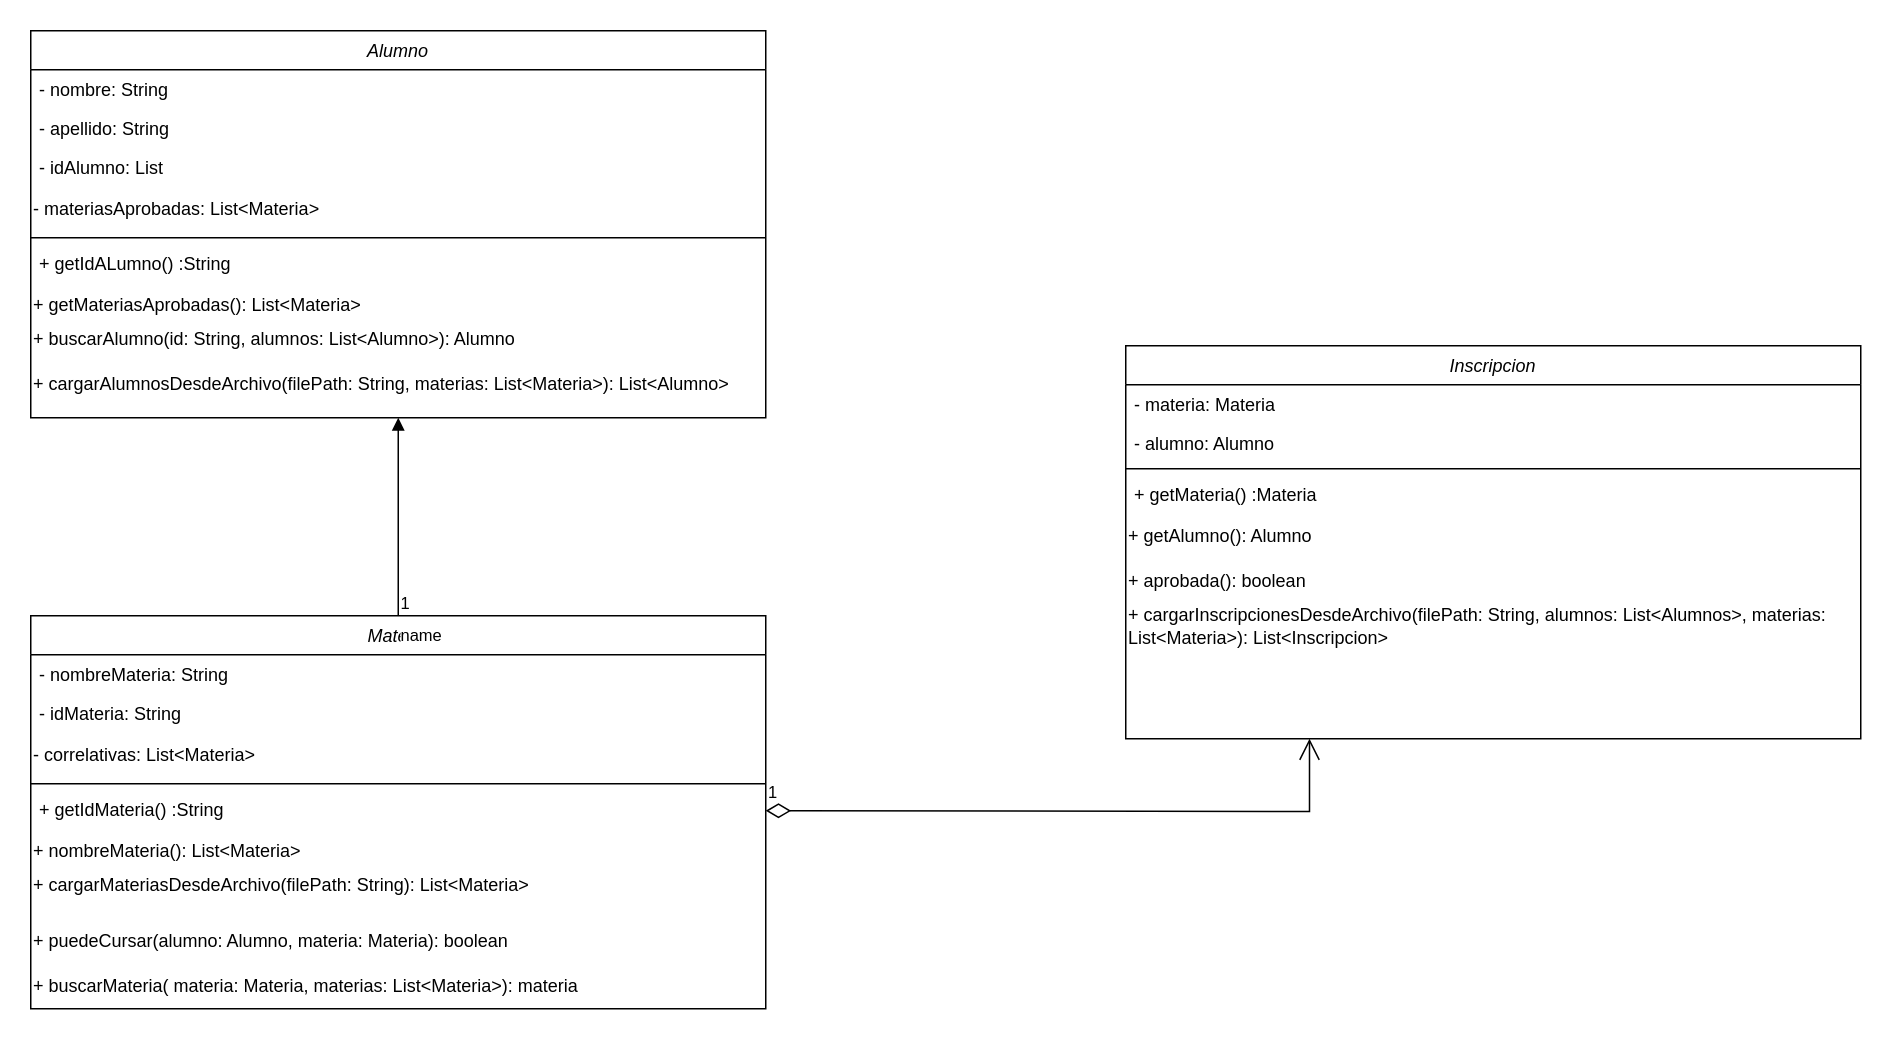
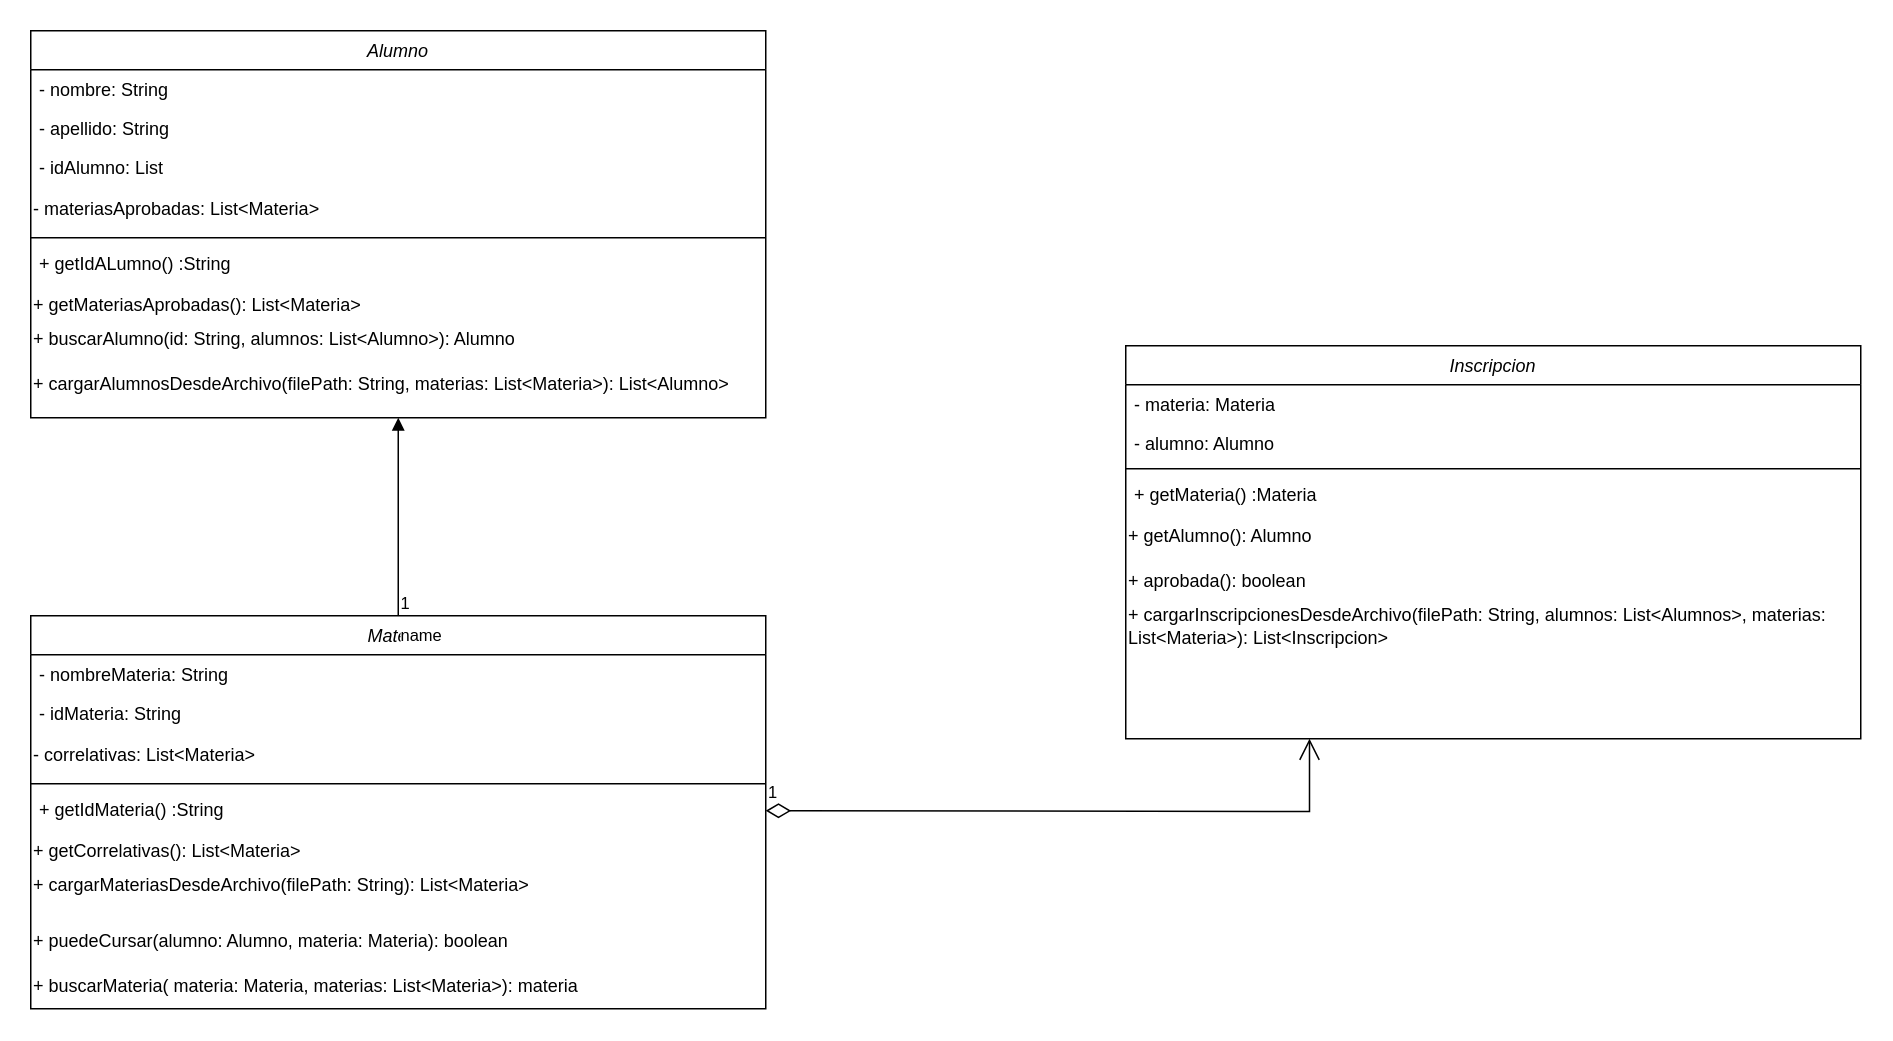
node "+ nombreMateria(): List<Materia>": label "+ nombreMateria(): List<Materia>" -> "+ getCorrelativas(): List<Materia>"
